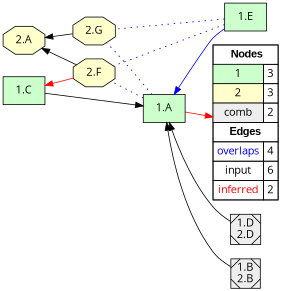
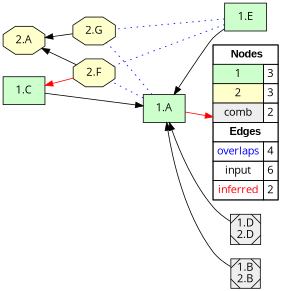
edge "1.E" -> "1.A": color #0000ff -> #000000
